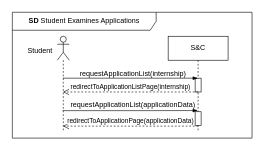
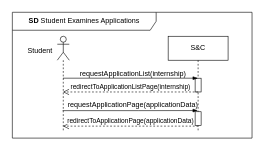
node "requestApplicationList(applicationData)": label "requestApplicationList(applicationData)" -> "requestApplicationPage(applicationData)"
